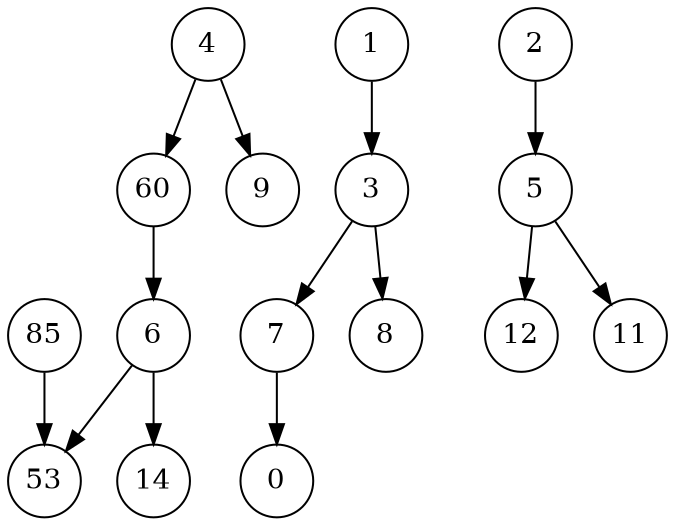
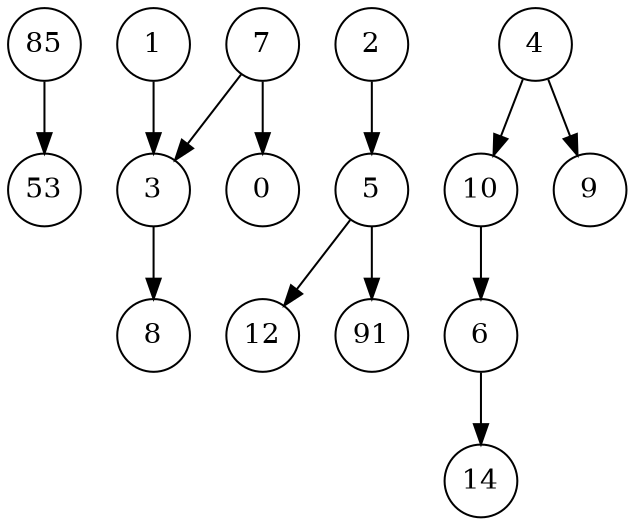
node "60": label "60" -> "10"
edge "3" -> "7": reversed
node "11": label "11" -> "91"
edge "6" -> "53": removed
